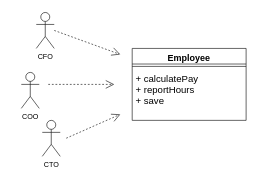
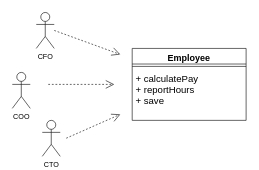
node "COO": moved (30, 90) -> (21, 90)
